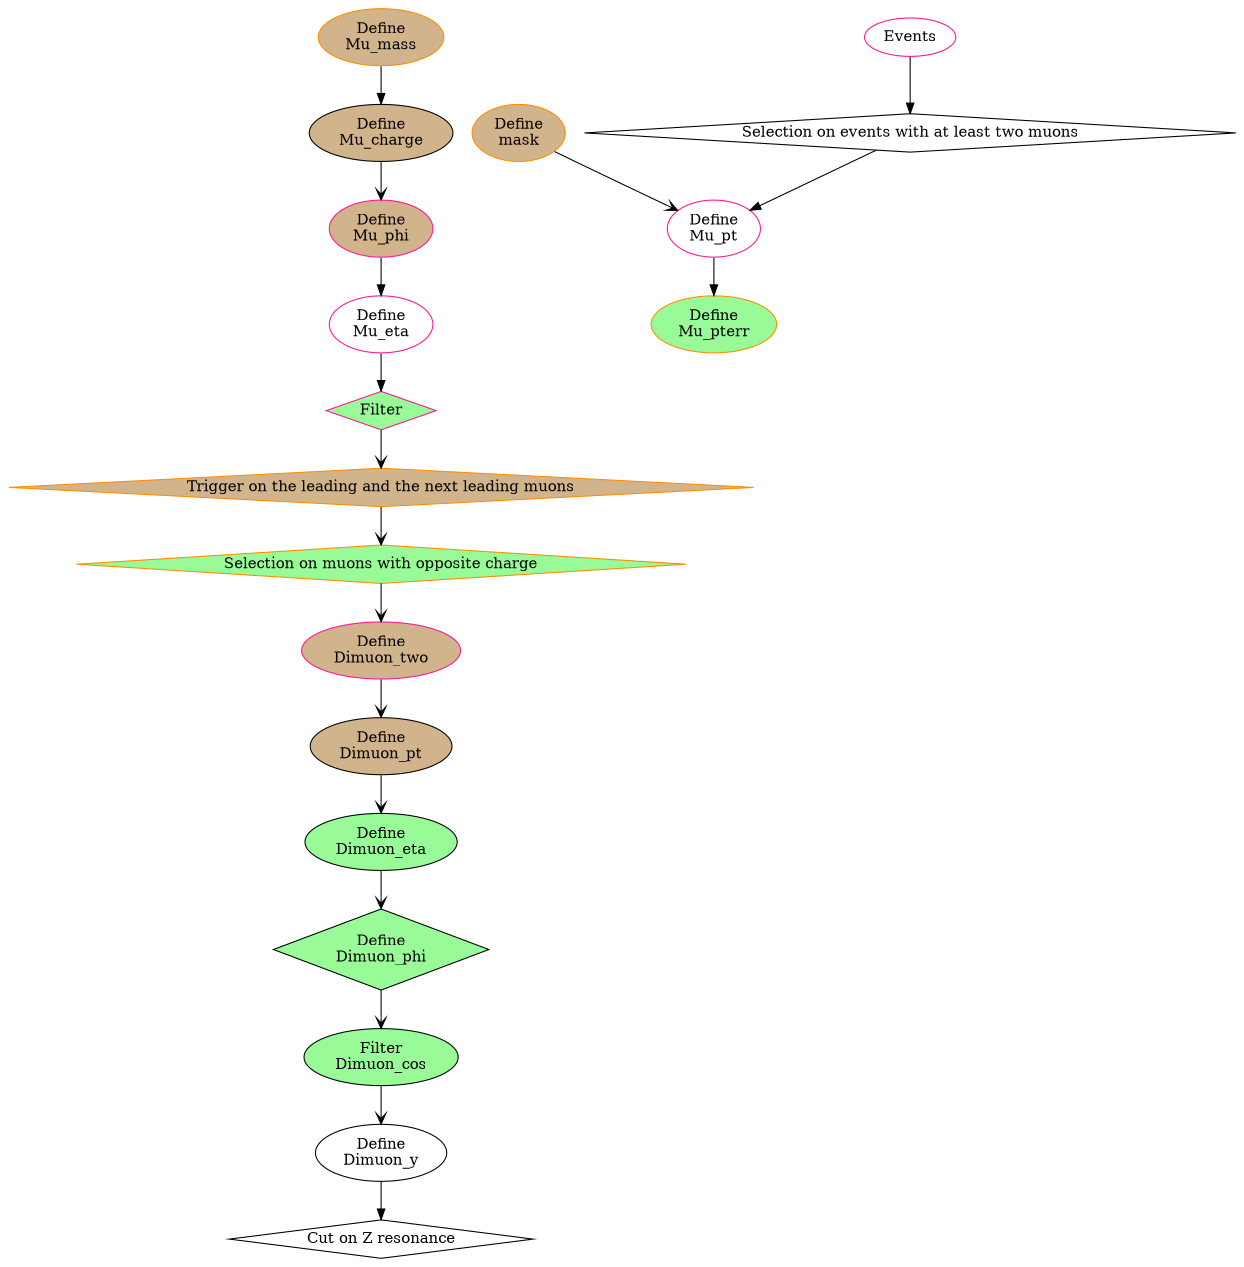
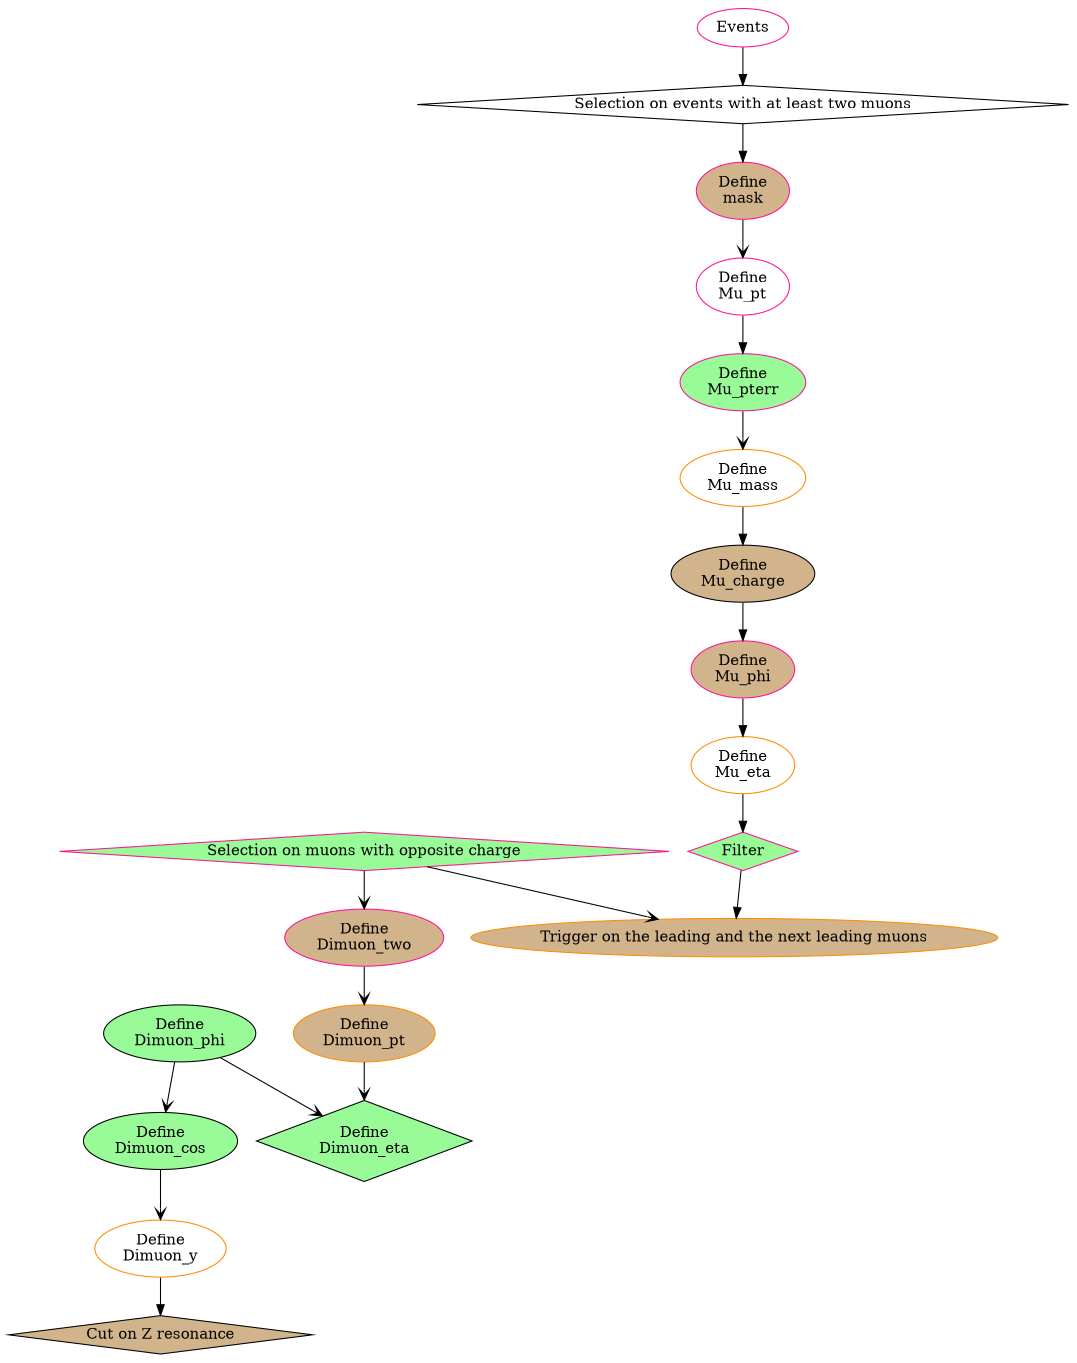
node "Define Mu_mass": fillcolor tan -> white
node "Define mask": color darkorange -> deeppink
edge "Define Mu_charge" -> "Define Mu_phi": arrowhead vee -> normal
edge "Selection on events with at least two muons" -> "Define Mu_pt": now "Selection on events with at least two muons" -> "Define mask"
node "Define Mu_eta": color deeppink -> darkorange
node "Define Mu_pterr": color darkorange -> deeppink
edge "Define Mu_pterr" -> "Define Mu_mass": added
edge "Filter" -> "Trigger on the leading and the next leading muons": arrowhead vee -> normal
node "Trigger on the leading and the next leading muons": shape diamond -> ellipse
edge "Trigger on the leading and the next leading muons" -> "Selection on muons with opposite charge": reversed
node "Selection on muons with opposite charge": color darkorange -> deeppink
node "Define Dimuon_pt": color black -> darkorange
node "Define Dimuon_eta": shape ellipse -> diamond
edge "Define Dimuon_eta" -> "Define Dimuon_phi": reversed
node "Define Dimuon_phi": shape diamond -> ellipse
node "Filter Dimuon_cos": label "Filter Dimuon_cos" -> "Define Dimuon_cos"
node "Define Dimuon_y": color black -> darkorange
node "Cut on Z resonance": fillcolor white -> tan
